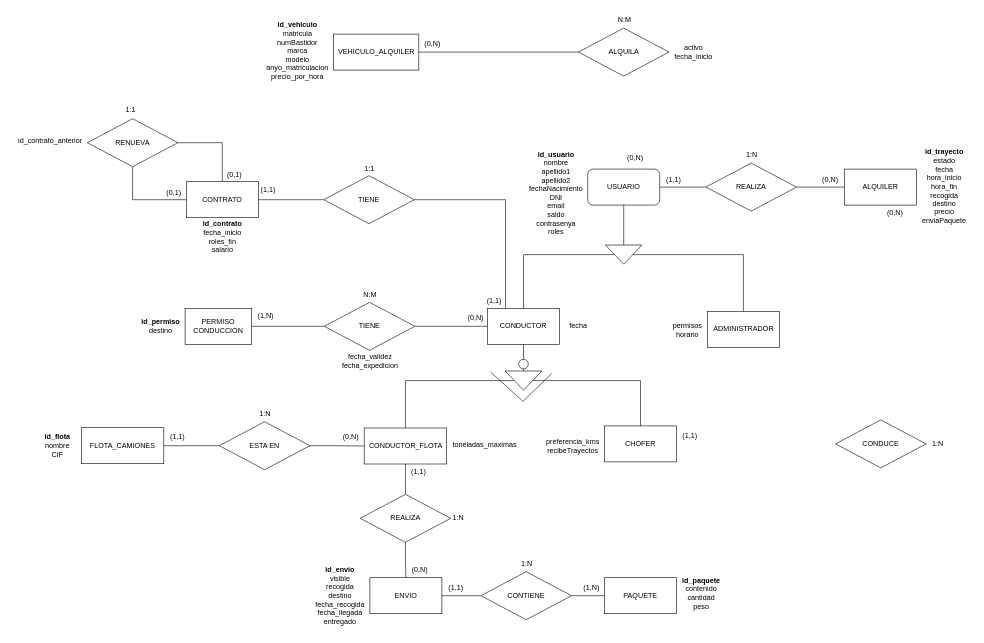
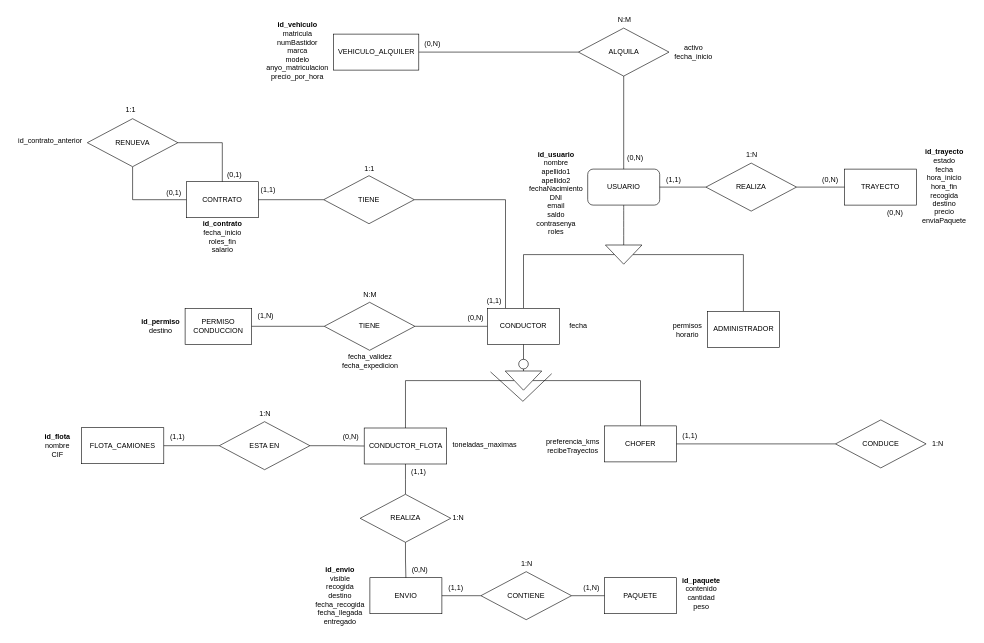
edge "ALQUILA" -- "USUARIO": added
node "ALQUILER": label "ALQUILER" -> "TRAYECTO"
edge "CHOFER" -- "CONDUCE": added
